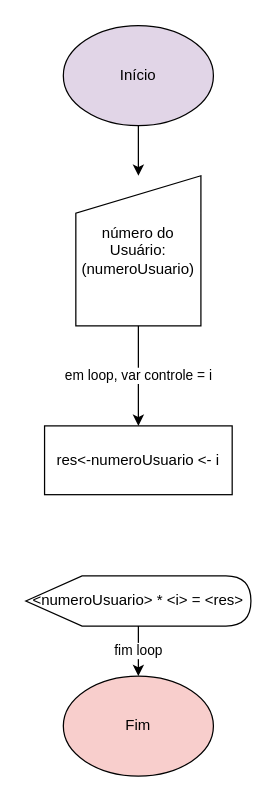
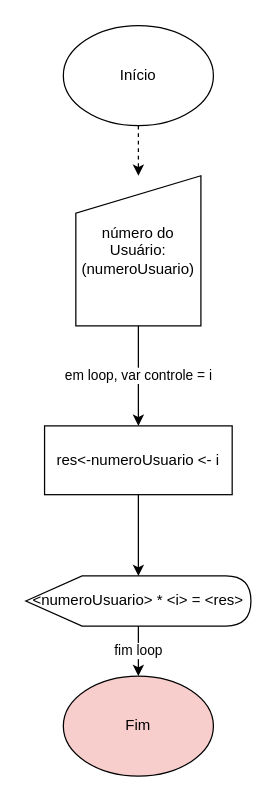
node "Início": fillcolor #e1d5e7 -> #ffffff
edge "Início" -> "número do Usuário: (numeroUsuario)": style solid -> dashed
edge "res<-numeroUsuario <- i" -> "<numeroUsuario> * <i> = <res>": added
